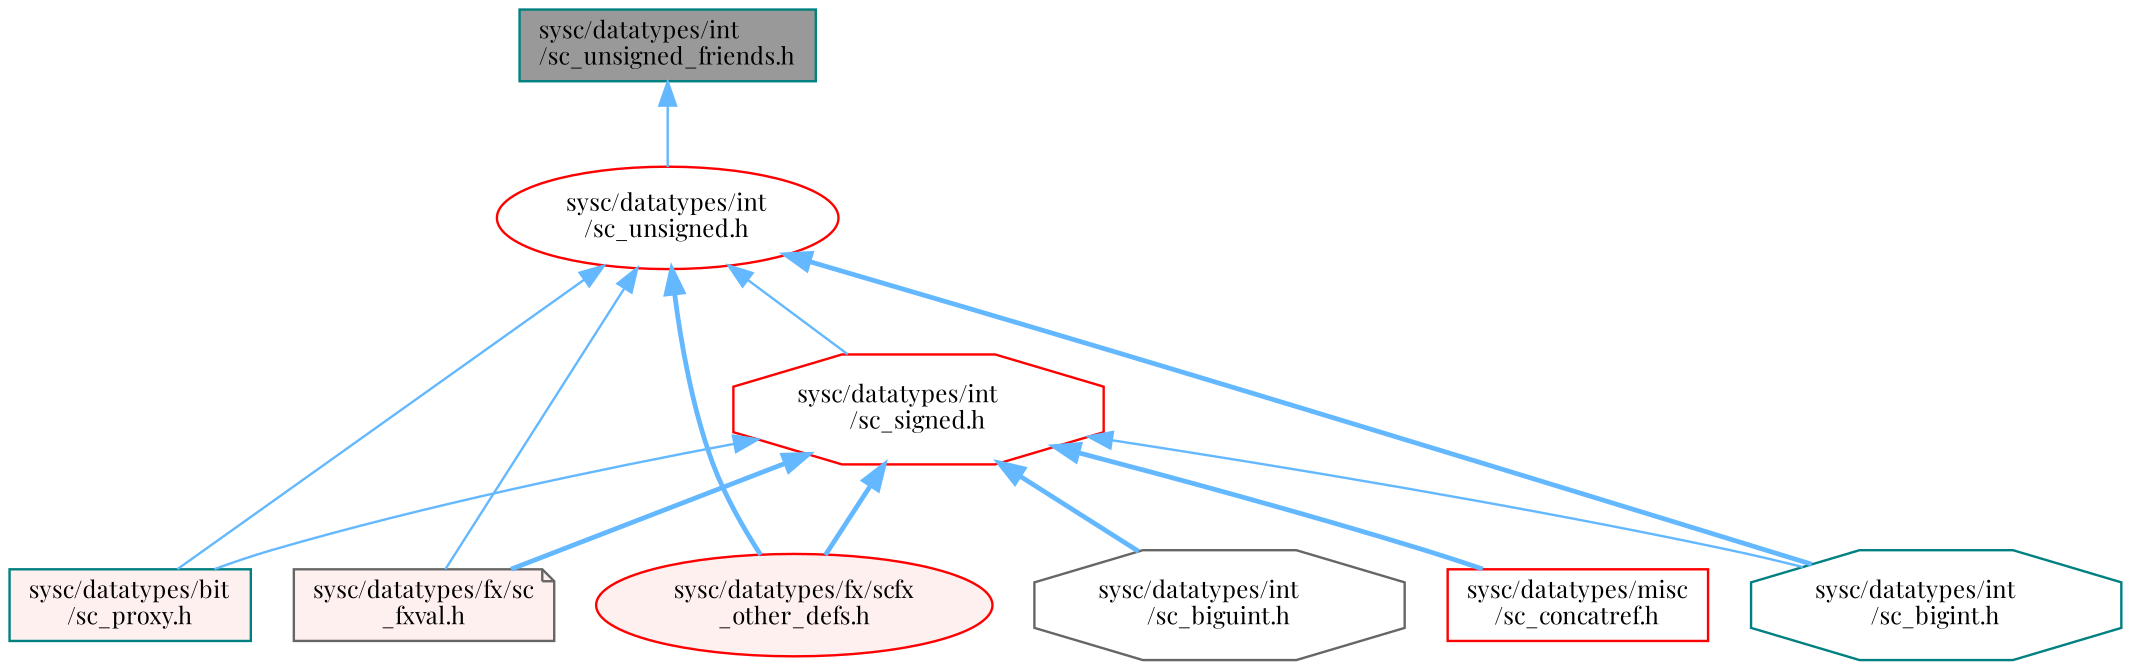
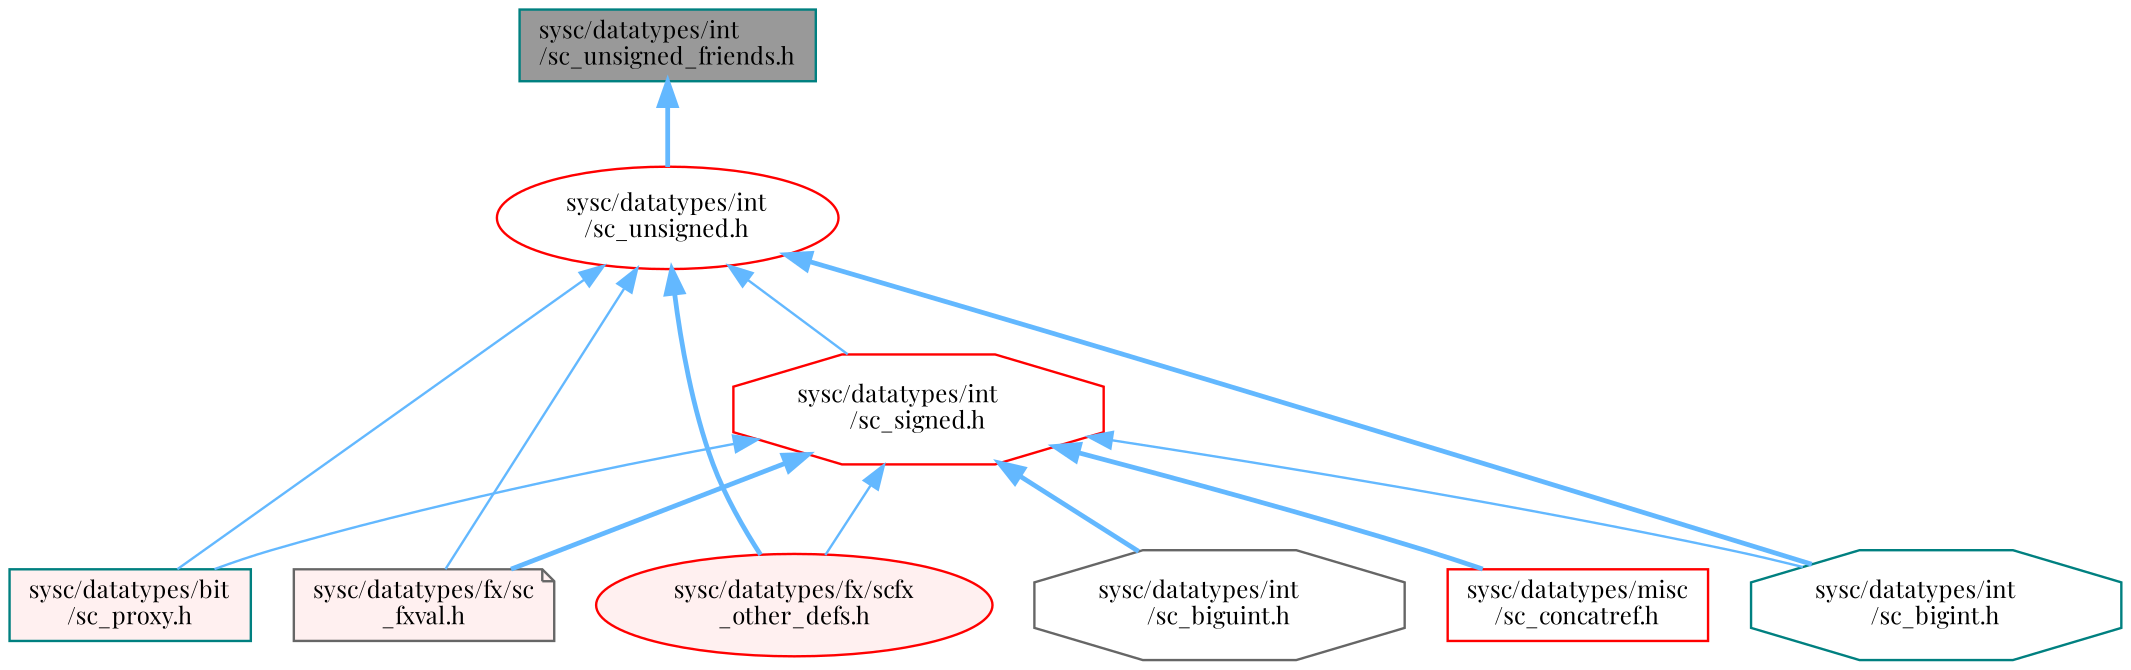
edge "sysc/datatypes/int /sc_unsigned.h" -> "sysc/datatypes/int /sc_unsigned_friends.h": style solid -> bold
edge "sysc/datatypes/fx/scfx _other_defs.h" -> "sysc/datatypes/int /sc_signed.h": style bold -> solid
